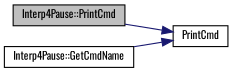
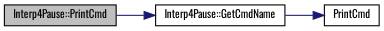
edge "Interp4Pause::PrintCmd" -> "PrintCmd": now "Interp4Pause::PrintCmd" -> "Interp4Pause::GetCmdName"
